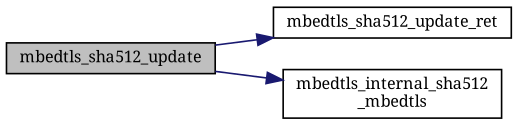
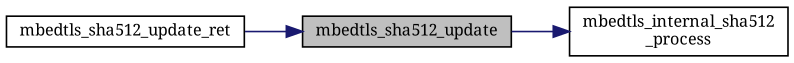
edge "mbedtls_sha512_update" -> "mbedtls_sha512_update_ret": reversed
node "mbedtls_internal_sha512 _mbedtls": label "mbedtls_internal_sha512 _mbedtls" -> "mbedtls_internal_sha512 _process"
